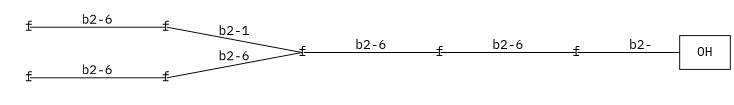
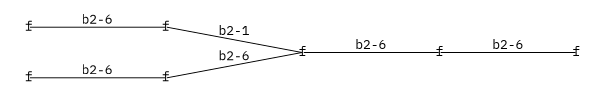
node "OH": removed
